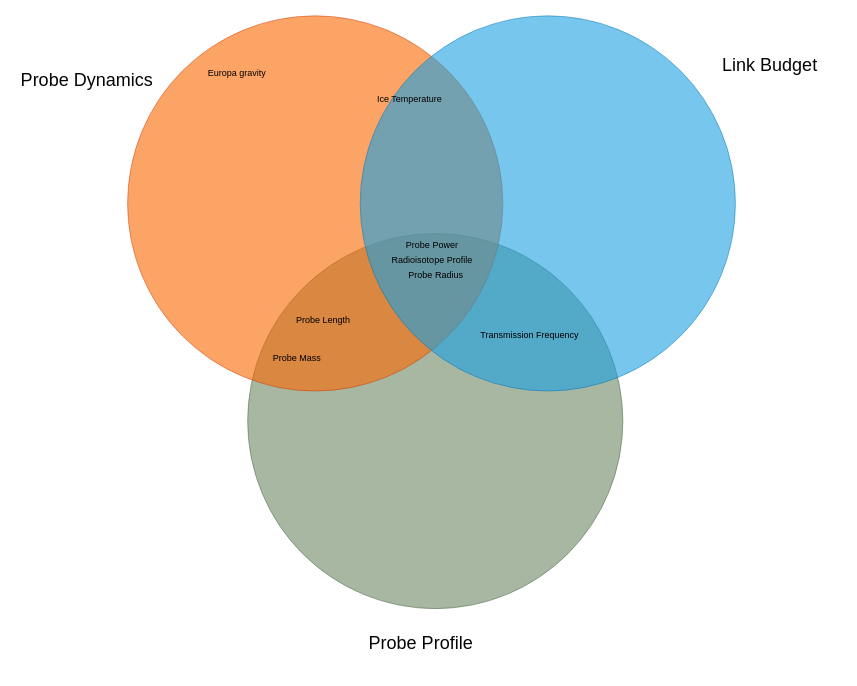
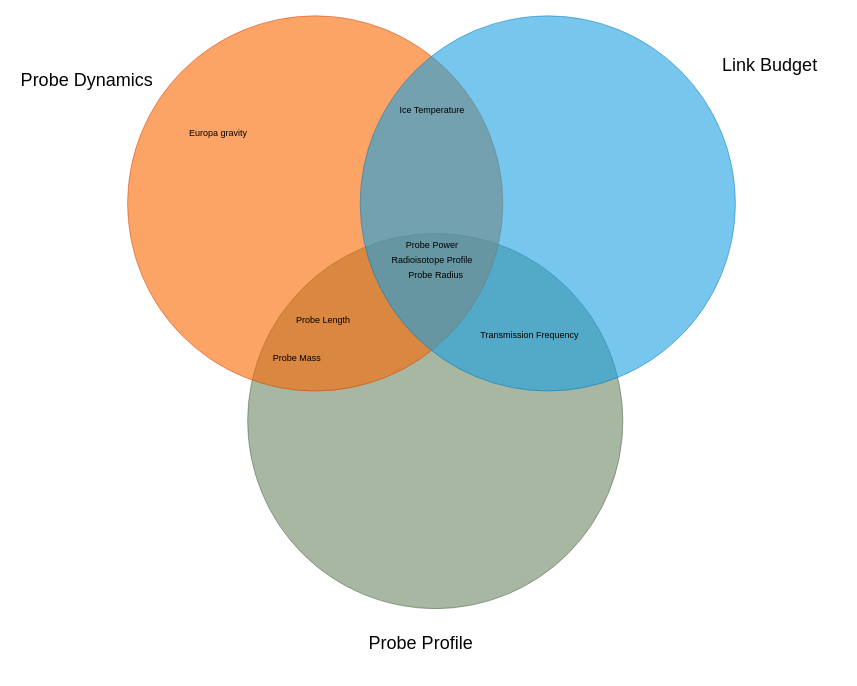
node "Europa gravity": moved (236, 73) -> (218, 133)
node "Ice Temperature": moved (409, 99) -> (432, 111)
